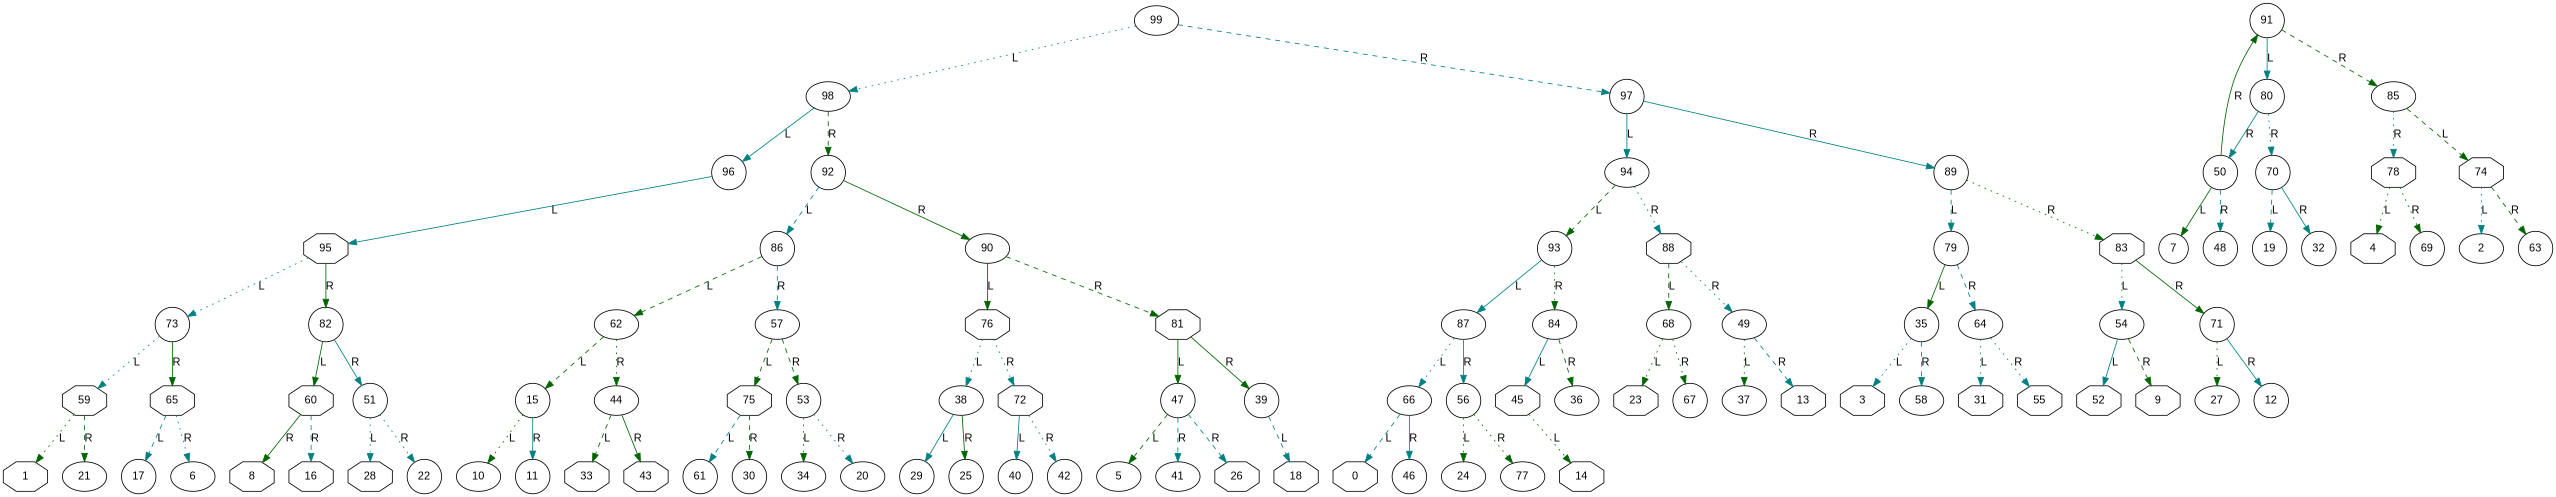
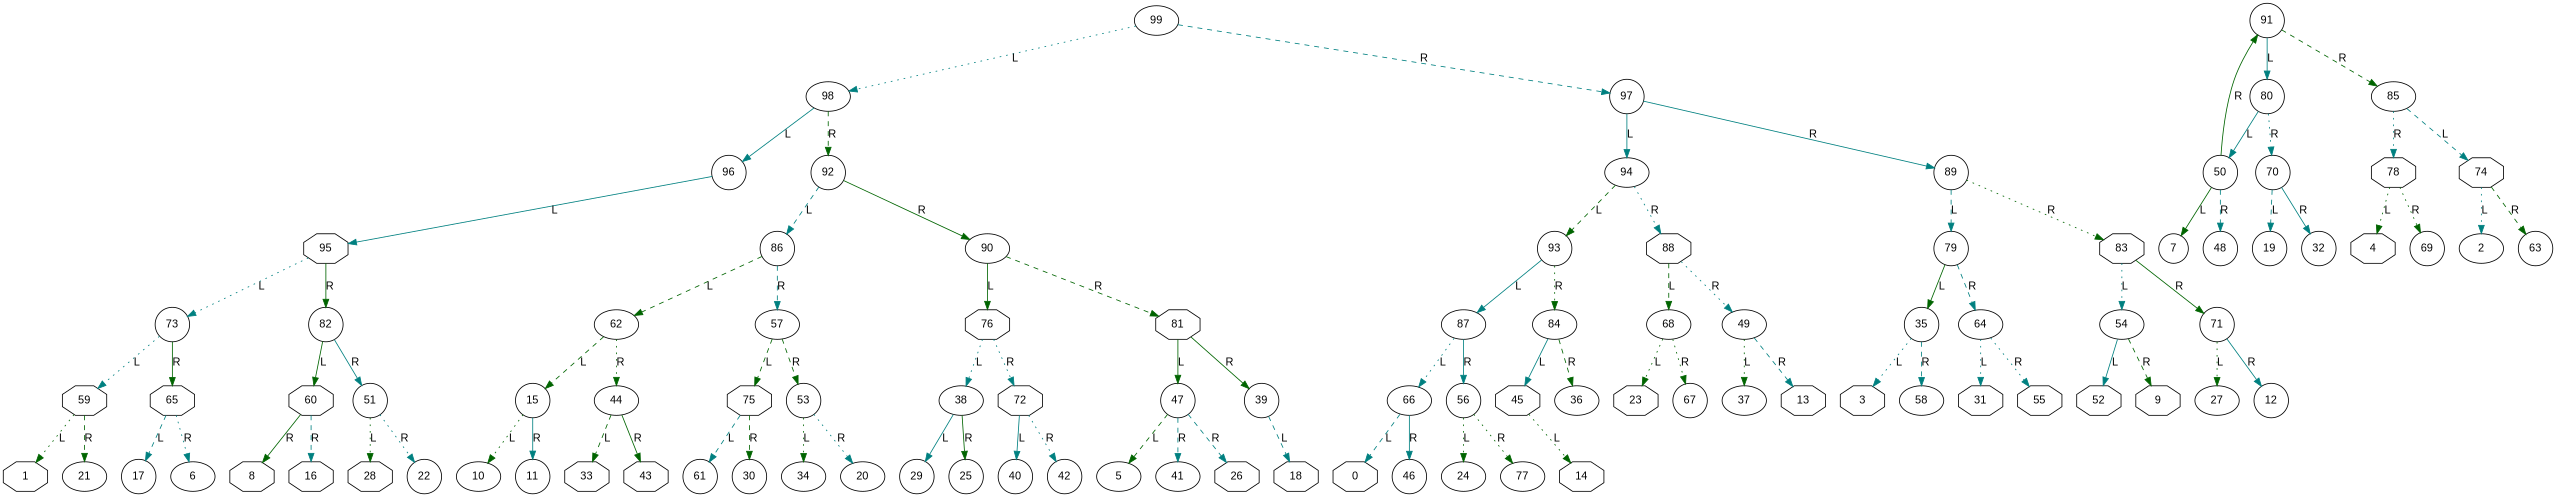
edge "85" -> "74": color darkgreen -> teal
edge "80" -> "50": label "R" -> "L"
edge "51" -> "28": color teal -> darkgreen
